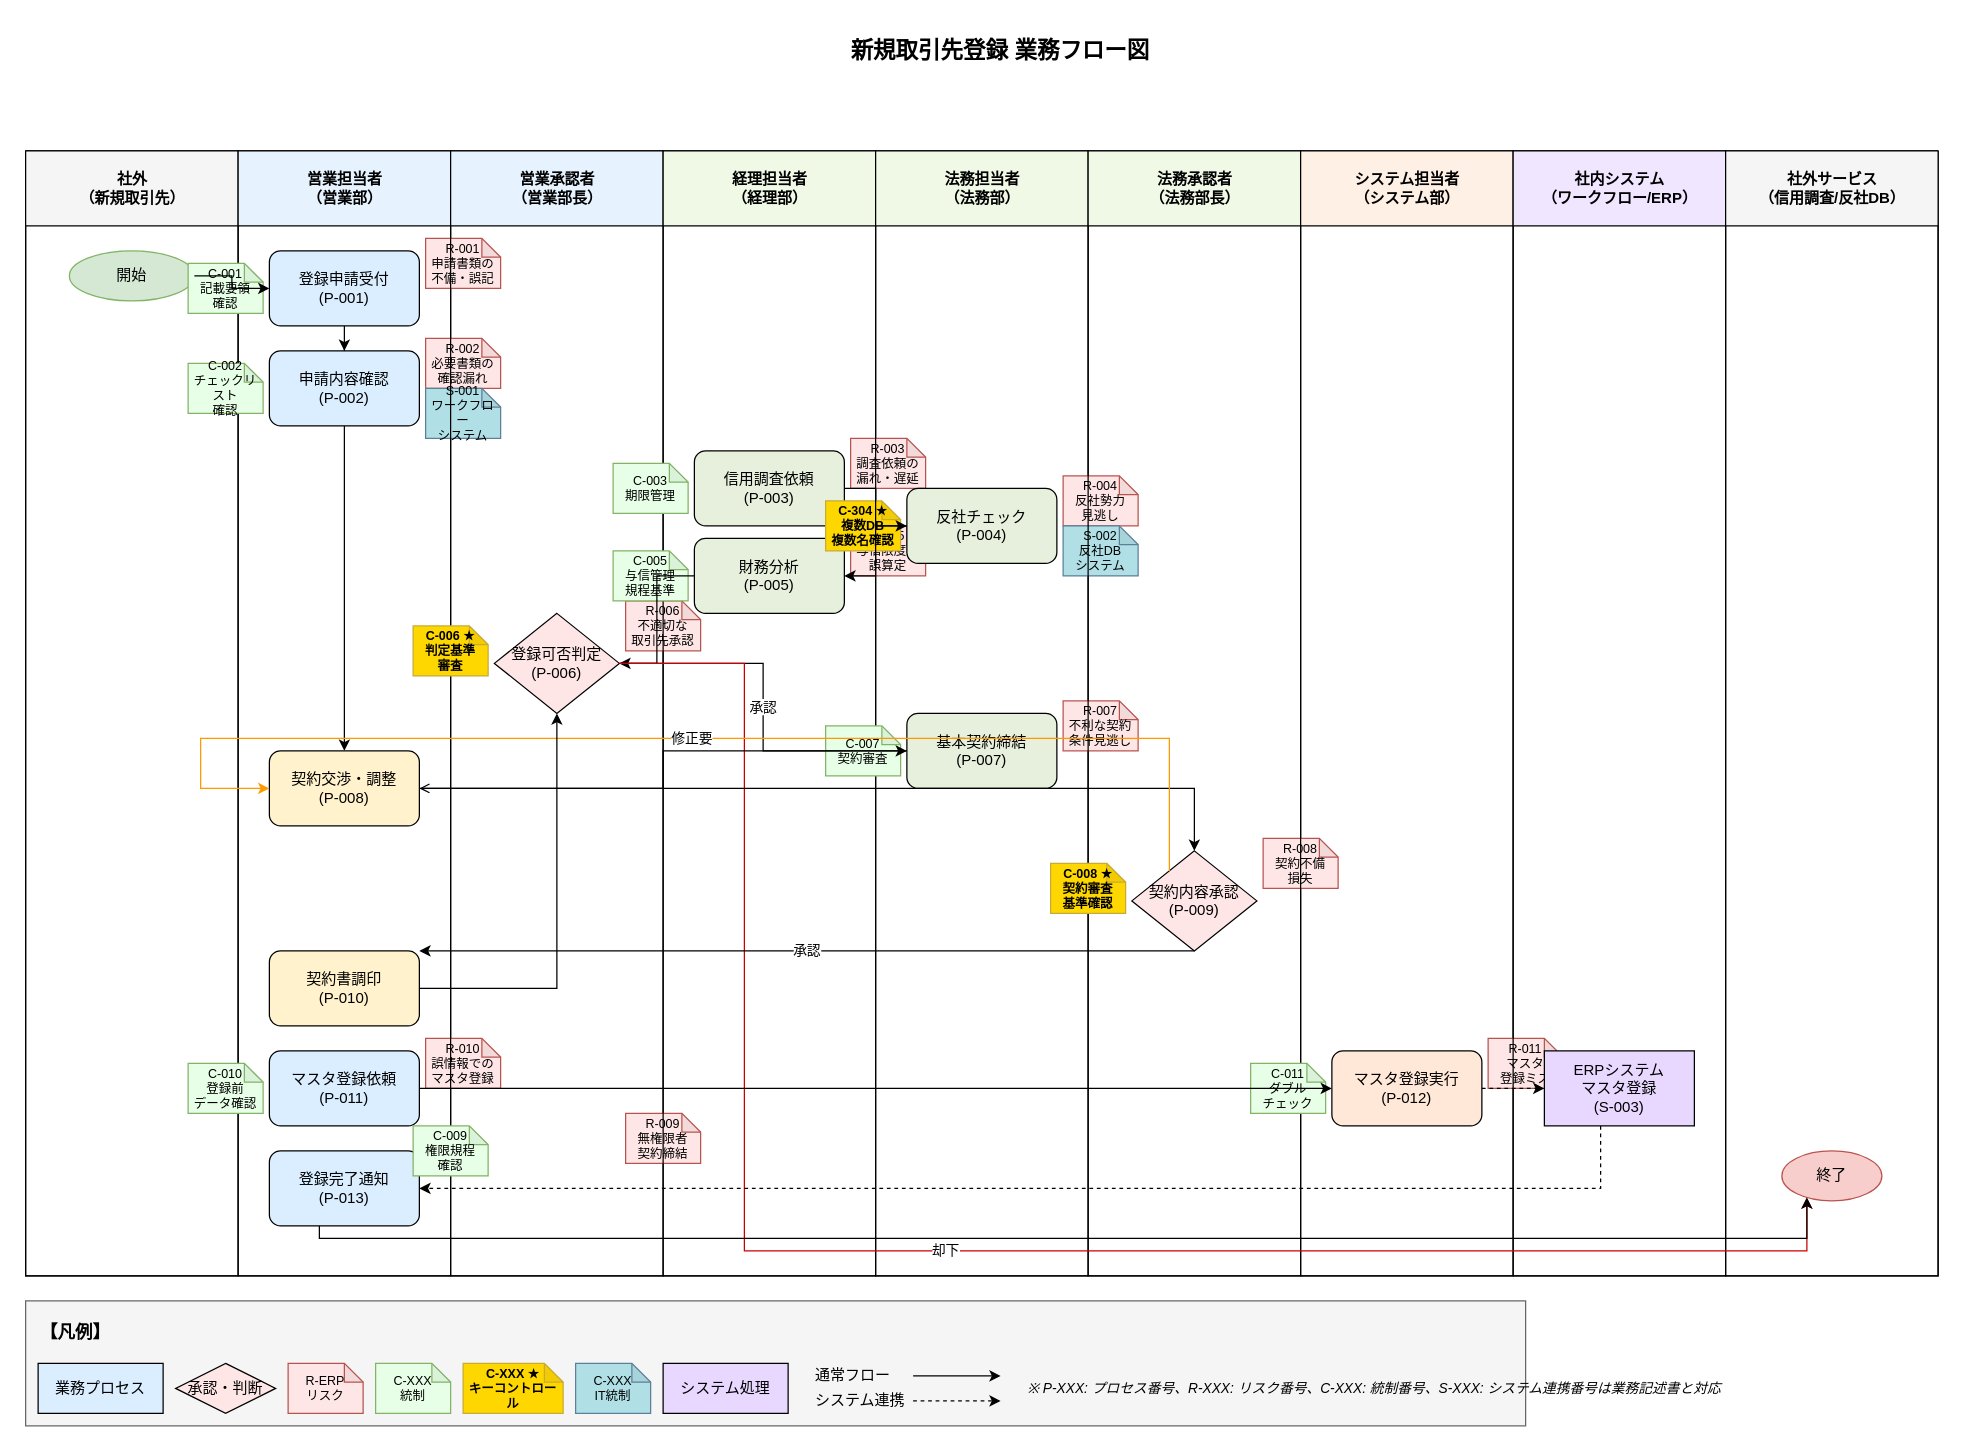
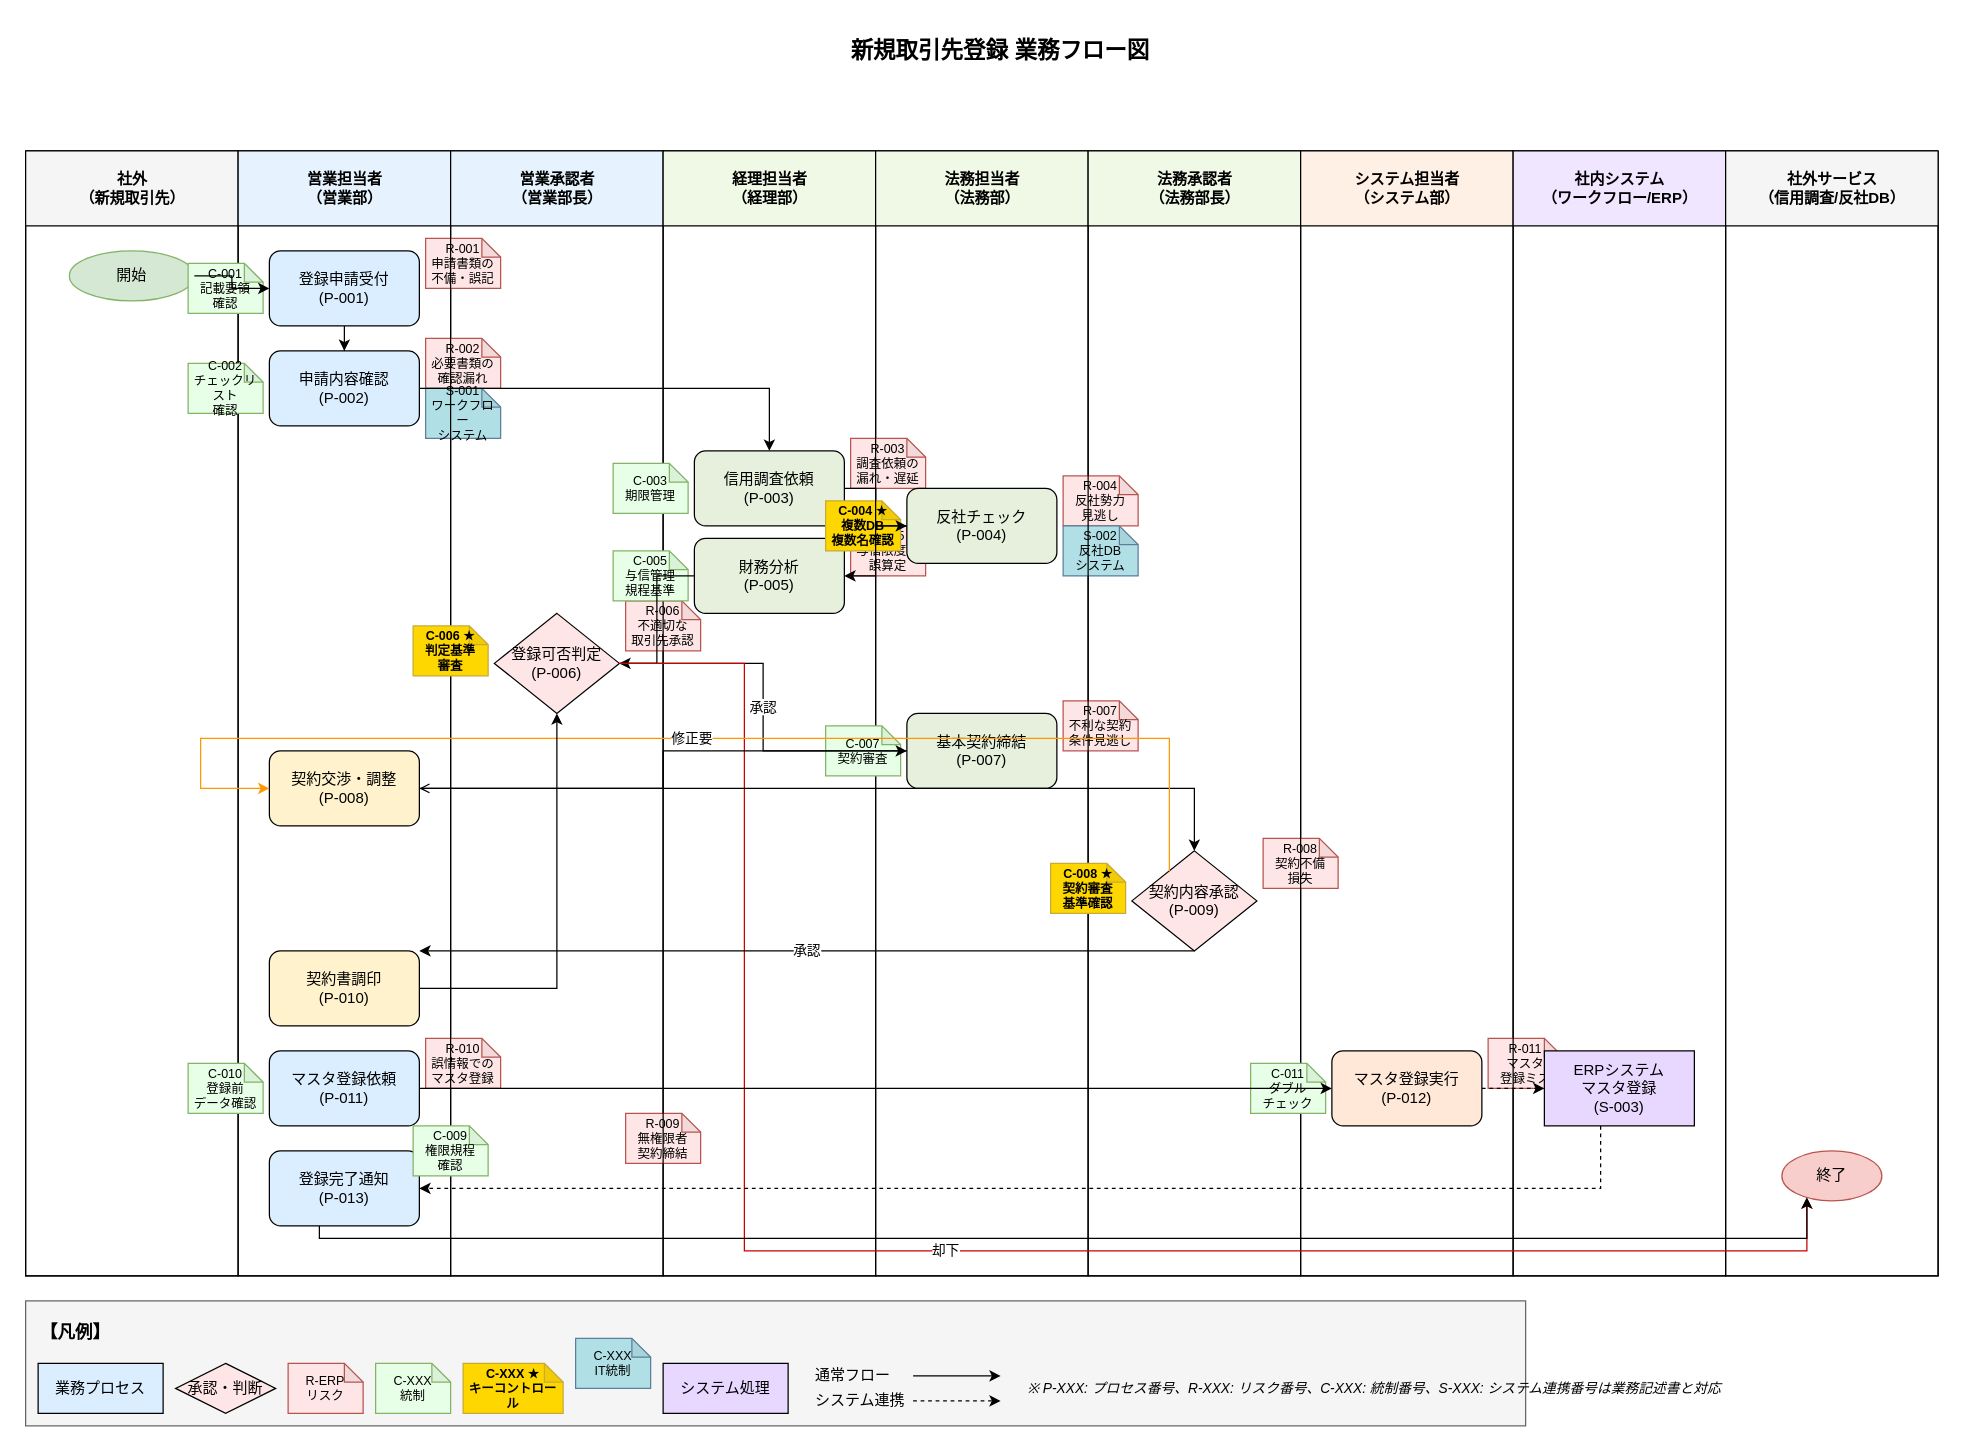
node "C-304 ★ 複数DB 複数名確認": label "C-304 ★ 複数DB 複数名確認" -> "C-004 ★ 複数DB 複数名確認"
edge "申請内容確認 (P-002)" -> "契約交渉・調整 (P-008)": now "申請内容確認 (P-002)" -> "信用調査依頼 (P-003)"
node "C-XXX IT統制": moved (613, 1388) -> (613, 1363)
